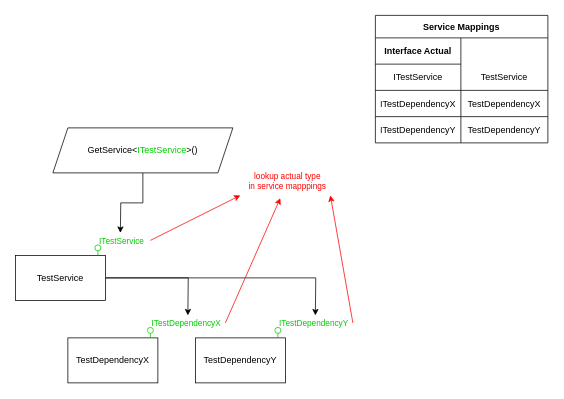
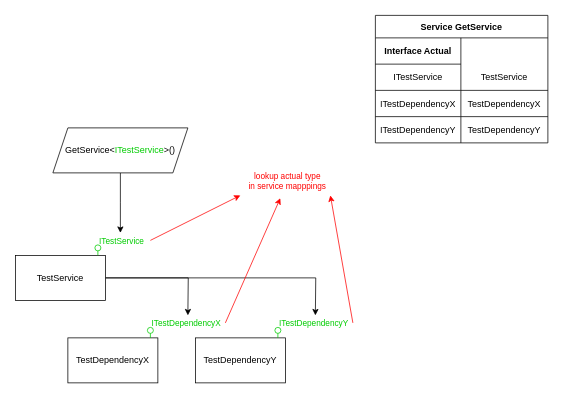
node "Service Mappings": label "Service Mappings" -> "Service GetService"
node "GetService<ITestService>()": size 180x45 -> 135x45
